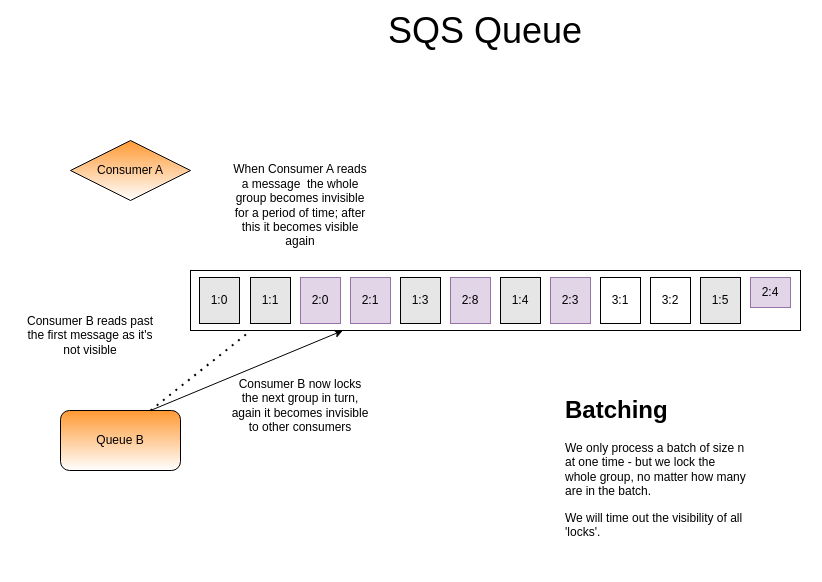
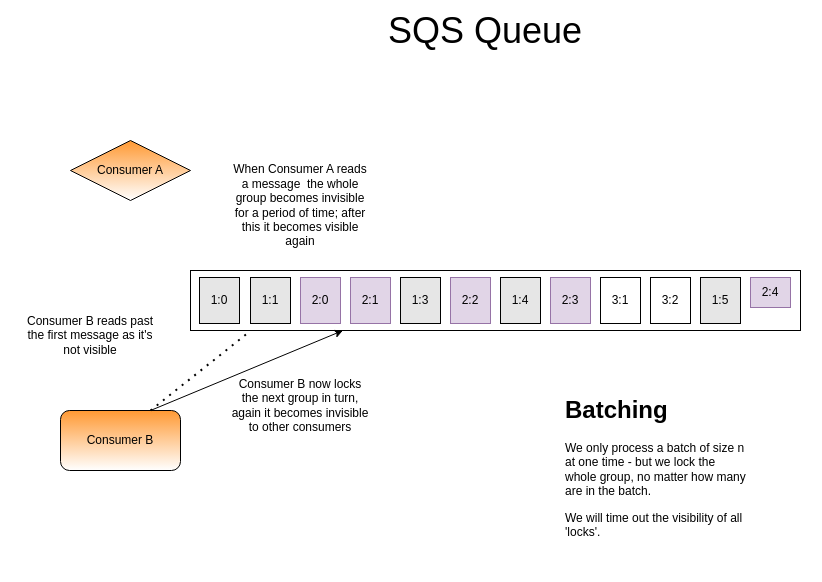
node "2:8": label "2:8" -> "2:2"
node "Queue B": label "Queue B" -> "Consumer B"
